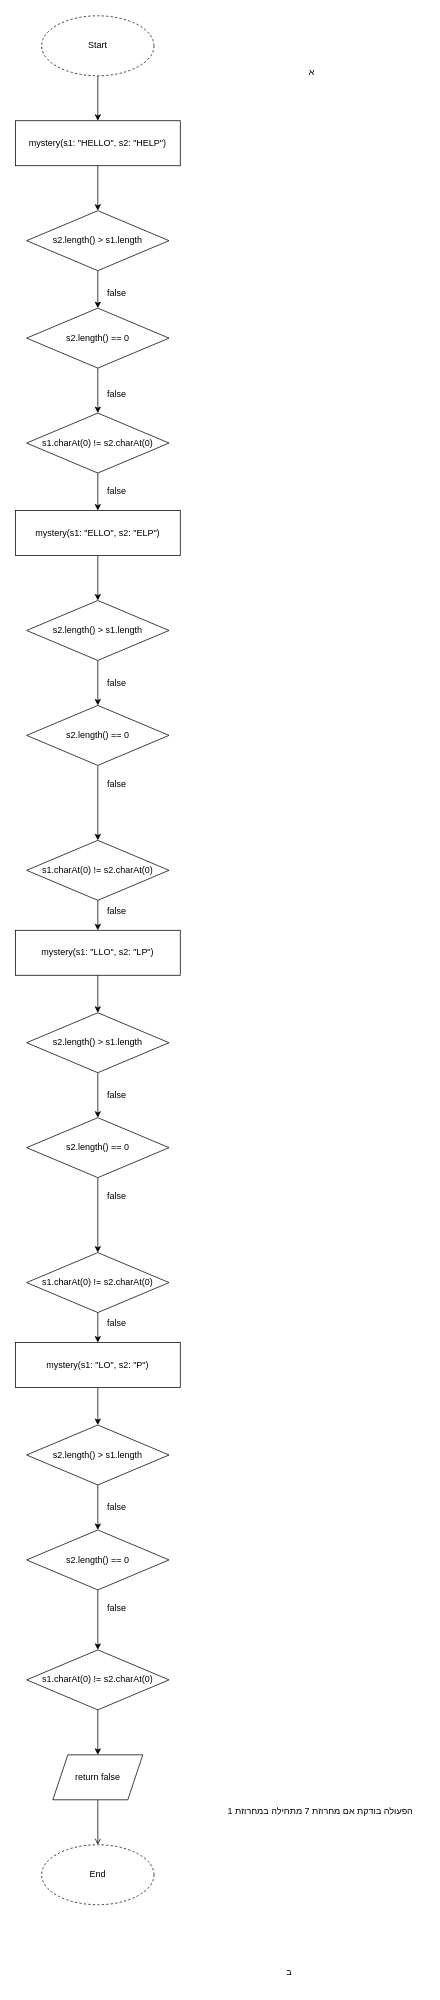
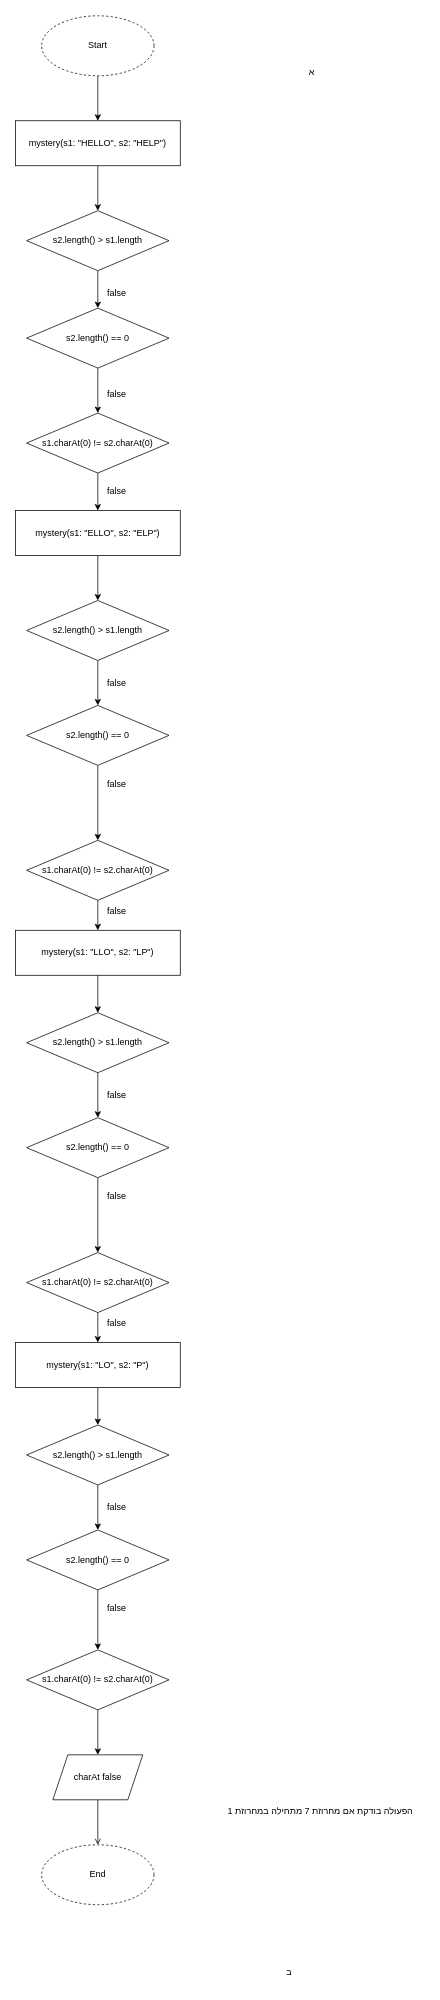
node "return false": label "return false" -> "charAt false"
